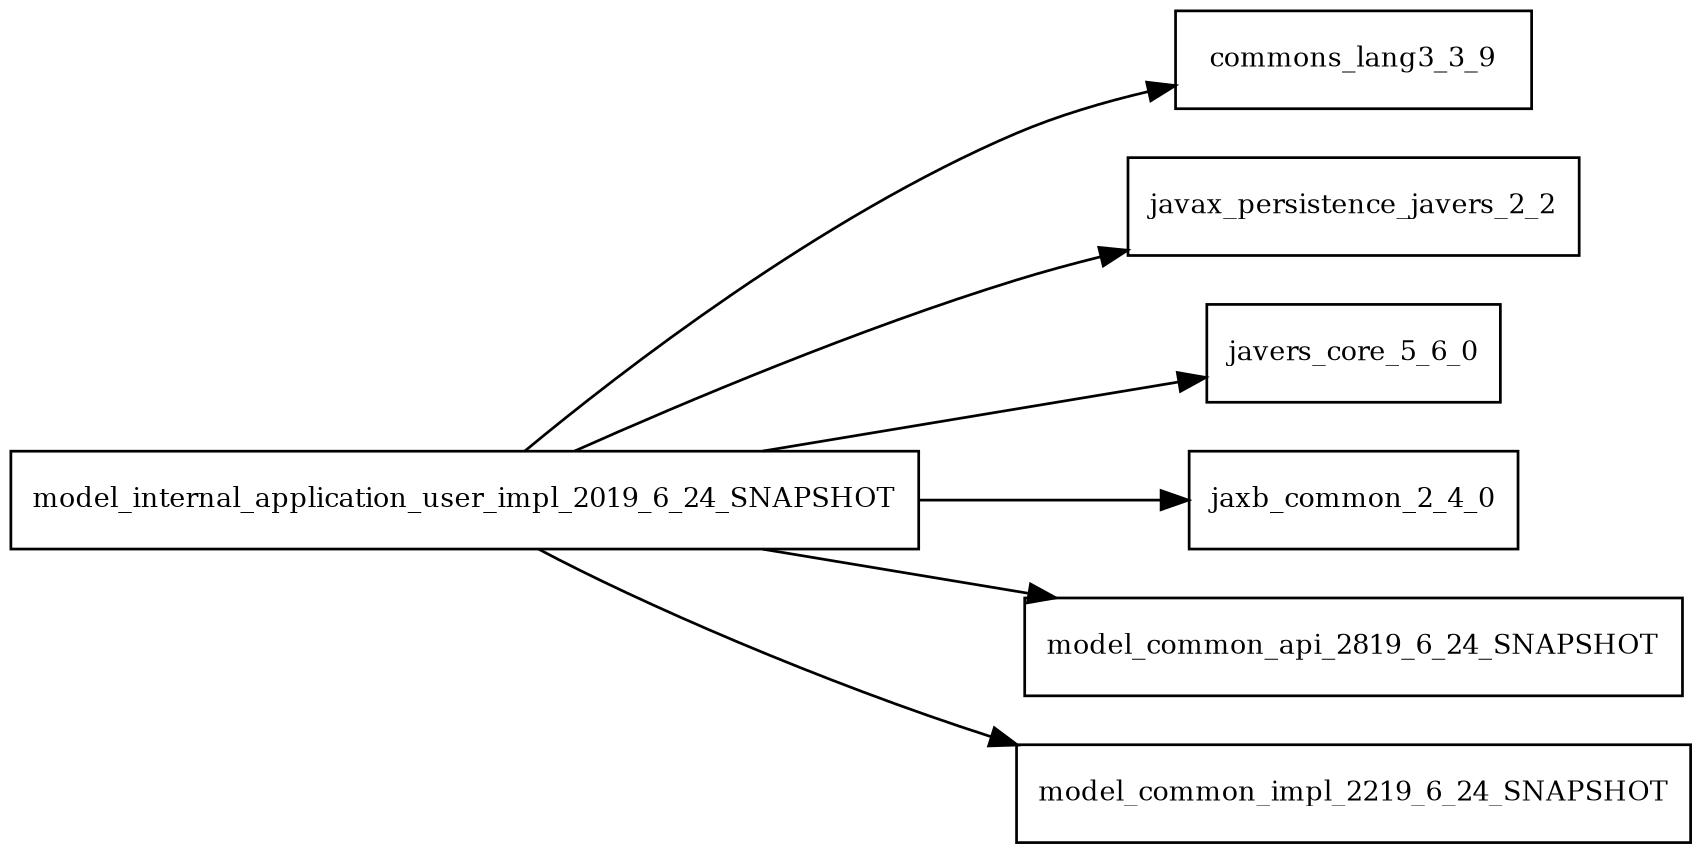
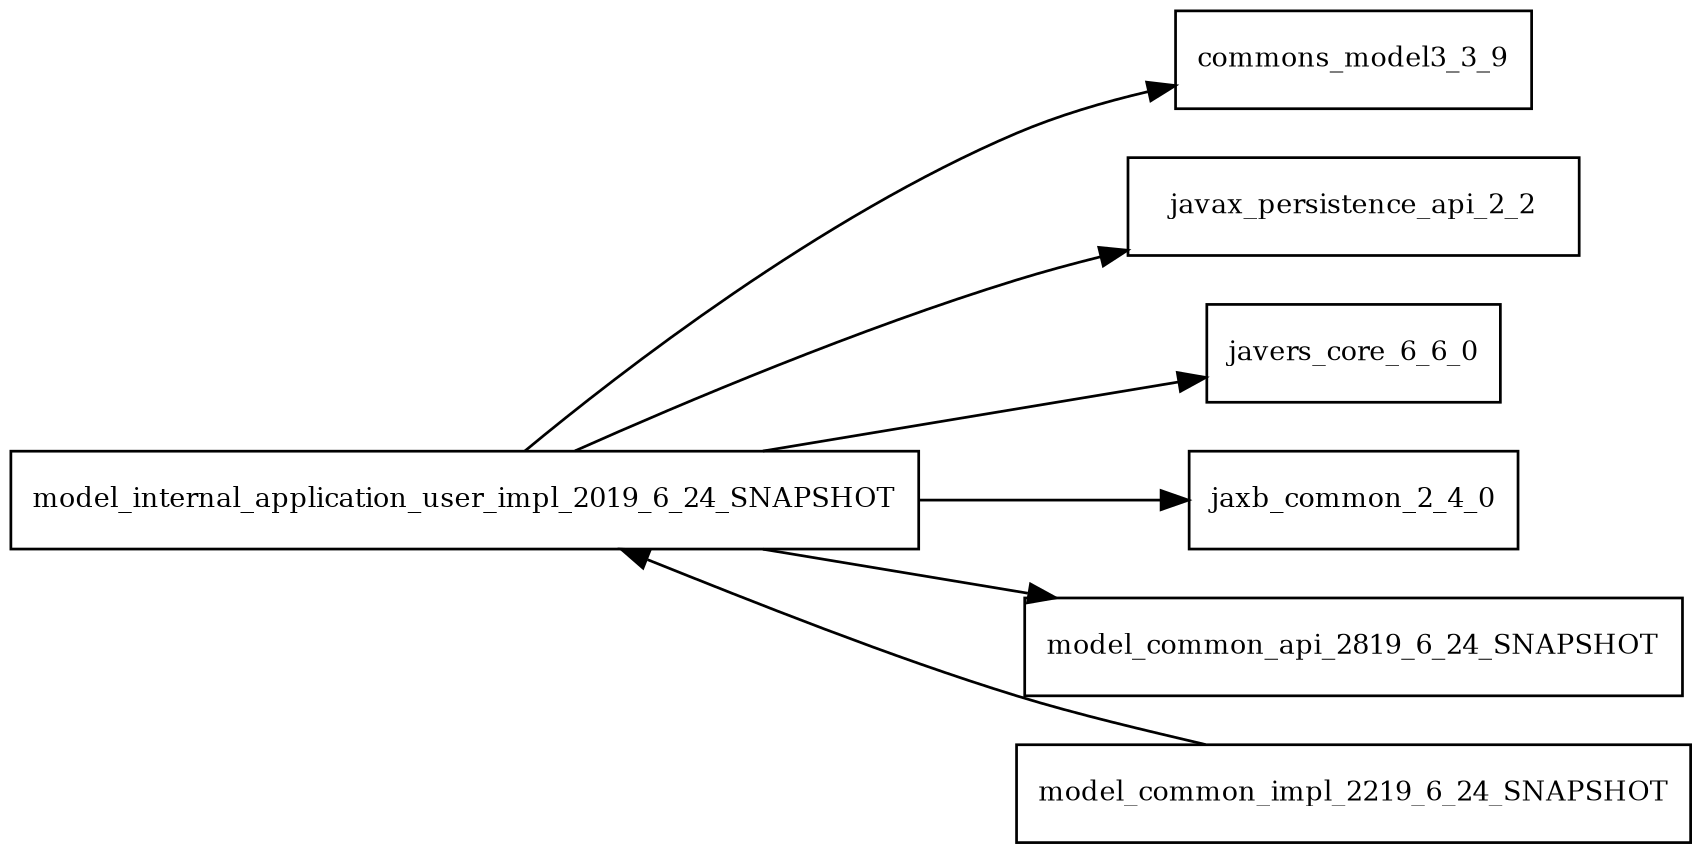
node "commons_lang3_3_9": label "commons_lang3_3_9" -> "commons_model3_3_9"
node "javax_persistence_javers_2_2": label "javax_persistence_javers_2_2" -> "javax_persistence_api_2_2"
node "javers_core_5_6_0": label "javers_core_5_6_0" -> "javers_core_6_6_0"
edge "model_internal_application_user_impl_2019_6_24_SNAPSHOT" -> "model_common_impl_2219_6_24_SNAPSHOT": reversed
